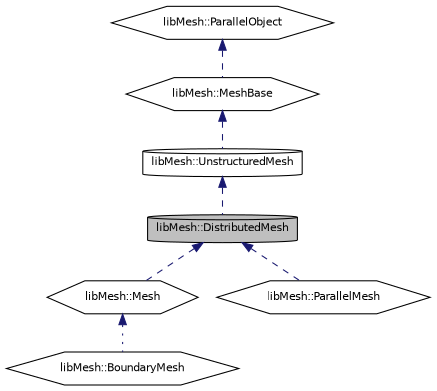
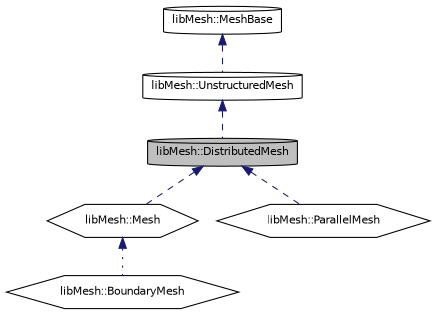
node "libMesh::ParallelObject": removed
node "libMesh::MeshBase": shape hexagon -> cylinder
